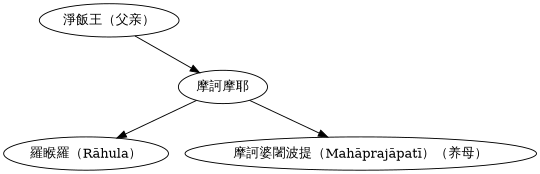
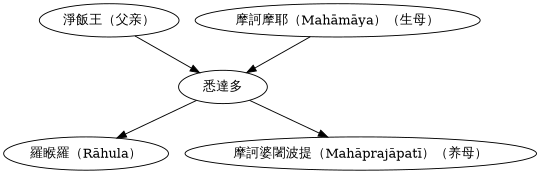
node "摩訶摩耶（Mahāmāya）（生母）": added
node "摩訶摩耶": label "摩訶摩耶" -> "悉達多"
